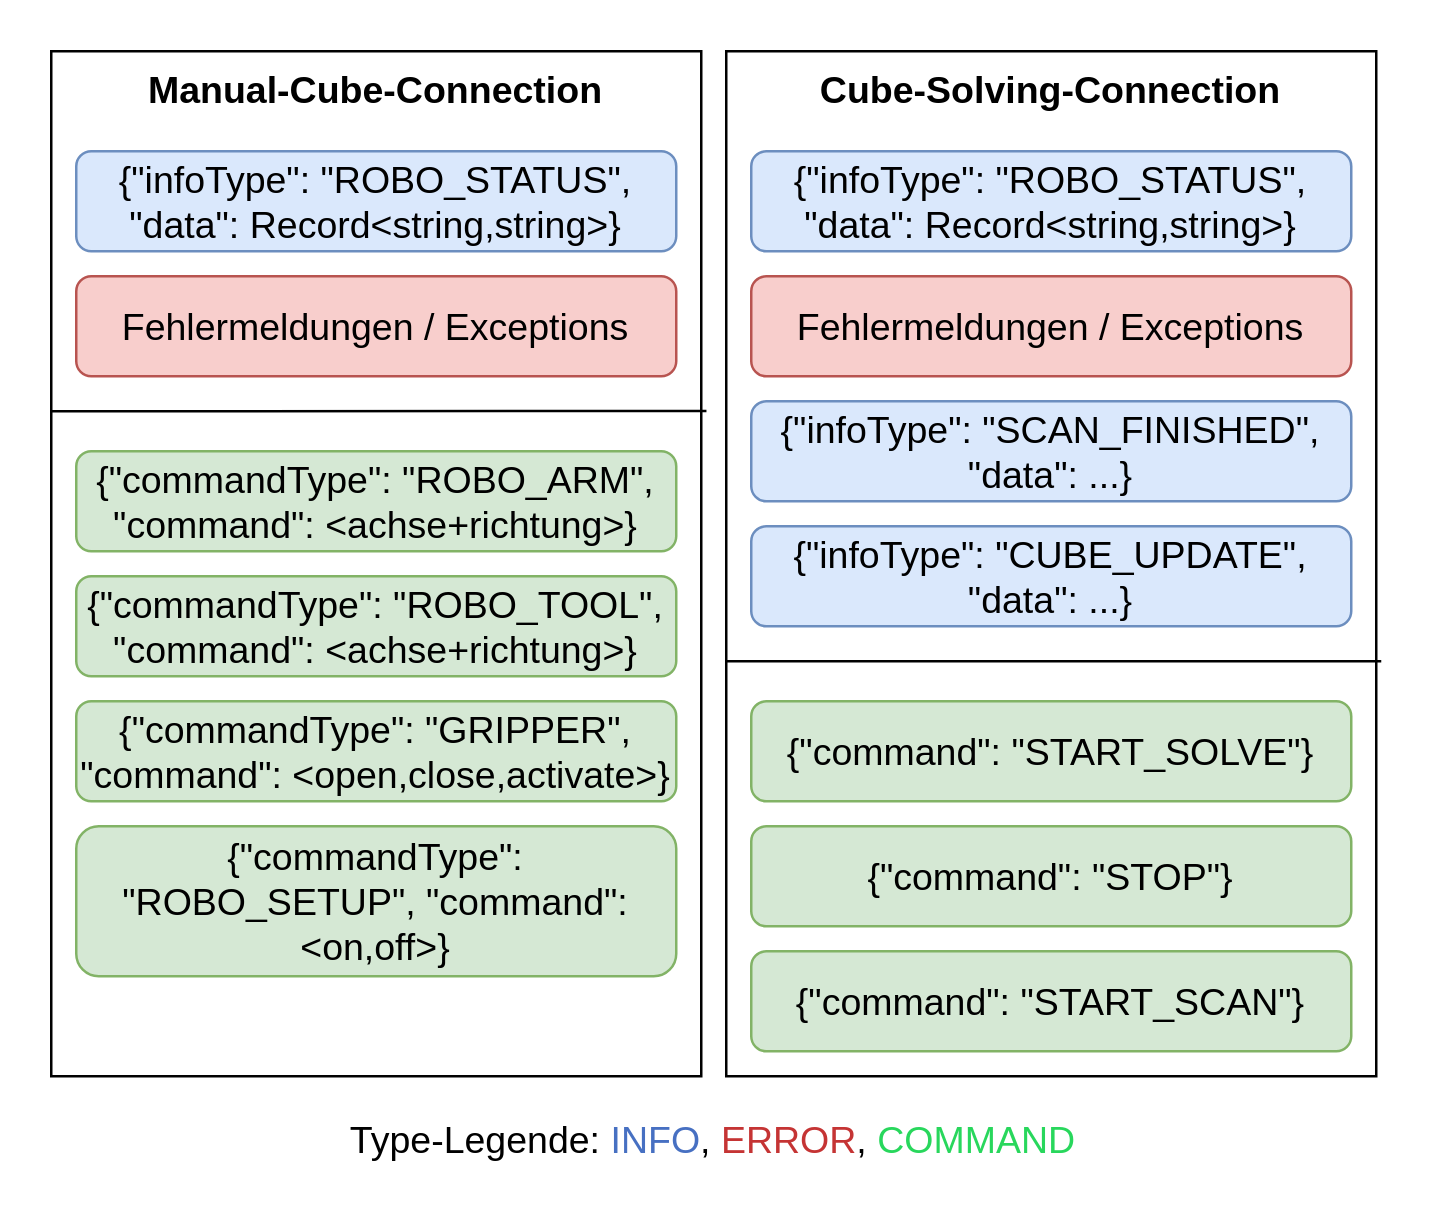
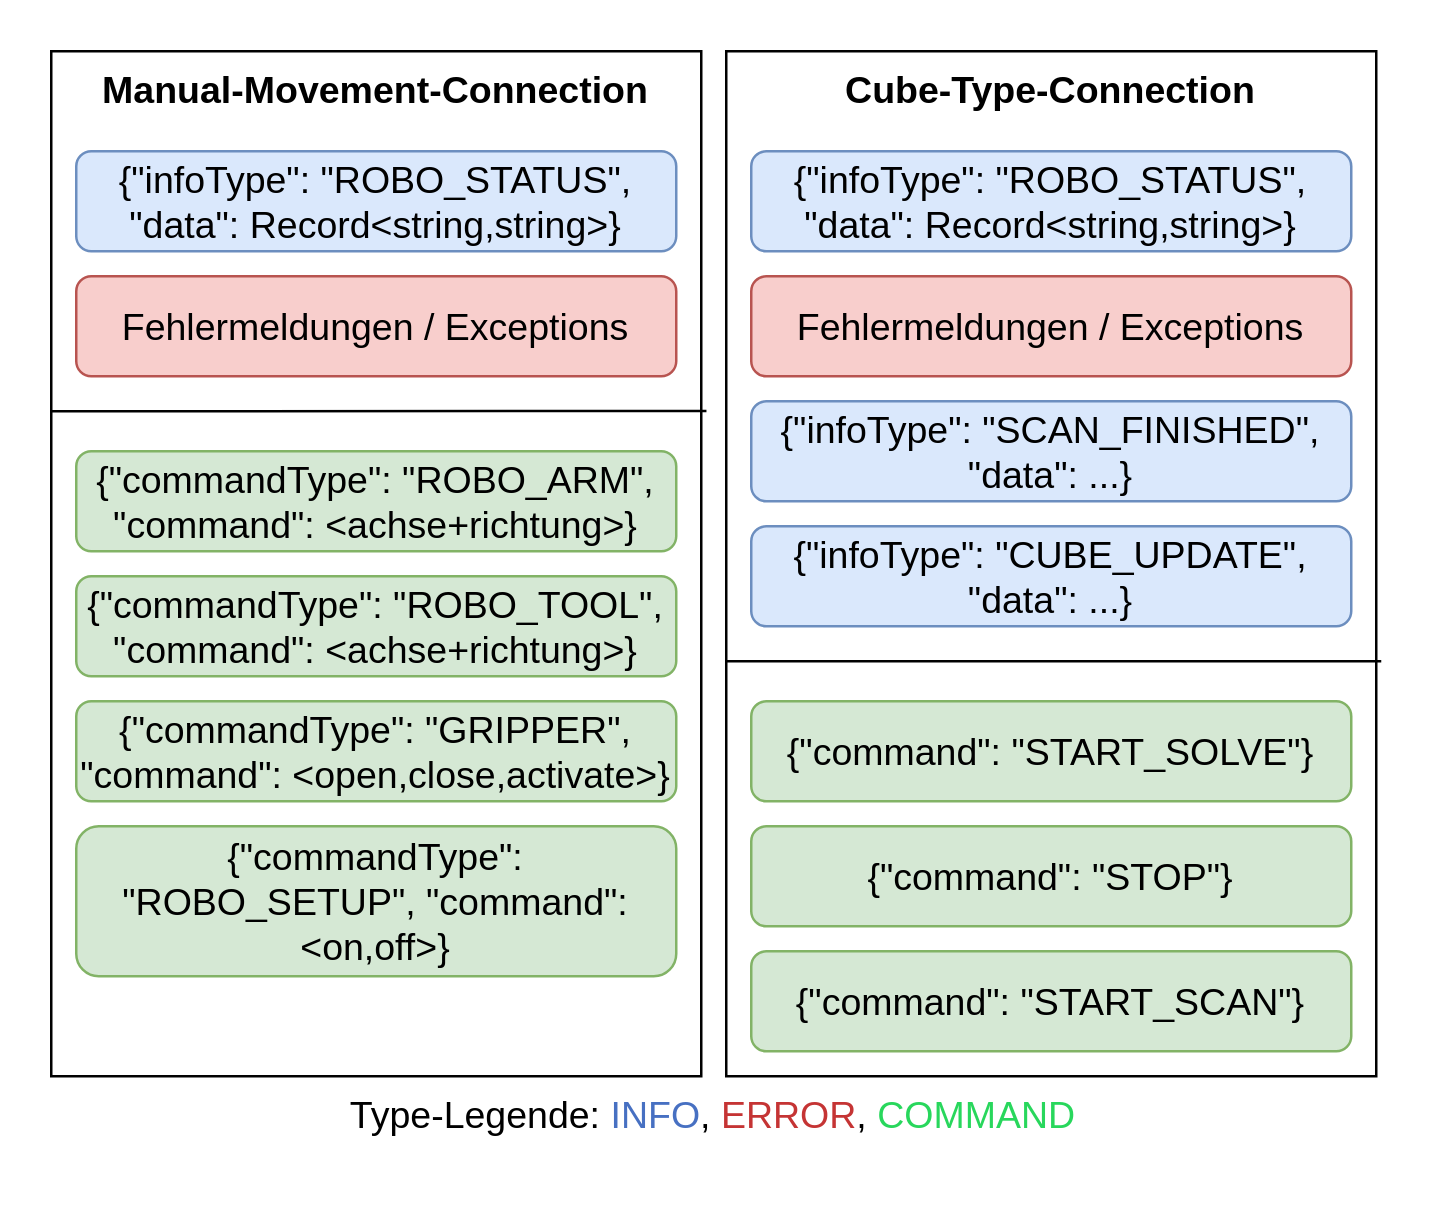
node "Manual-Cube-Connection": label "Manual-Cube-Connection" -> "Manual-Movement-Connection"
node "Cube-Solving-Connection": label "Cube-Solving-Connection" -> "Cube-Type-Connection"
node "Type-Legende: INFO, ERROR, COMMAND": moved (714, 1139) -> (714, 1114)
